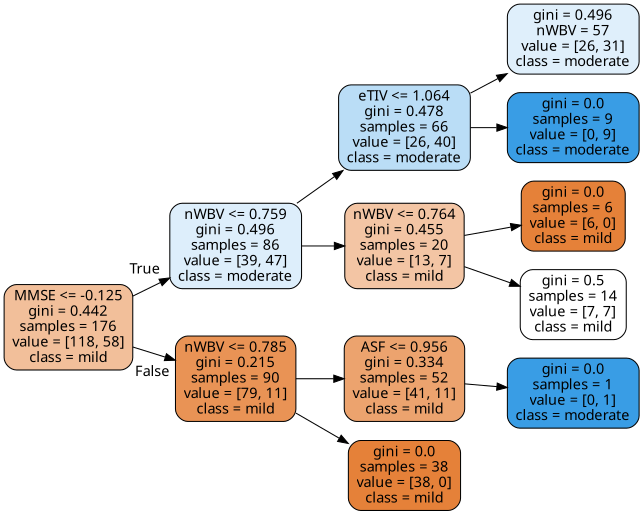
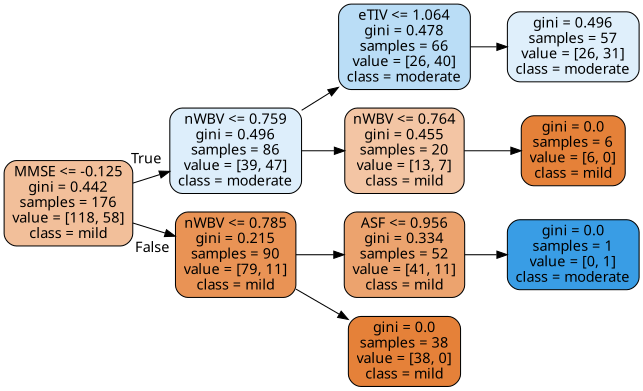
node "gini = 0.496 nWBV = 57 value = [26, 31] class = moderate": label "gini = 0.496 nWBV = 57 value = [26, 31] class = moderate" -> "gini = 0.496 samples = 57 value = [26, 31] class = moderate"
node "gini = 0.0 samples = 9 value = [0, 9] class = moderate": removed
node "gini = 0.5 samples = 14 value = [7, 7] class = mild": removed
